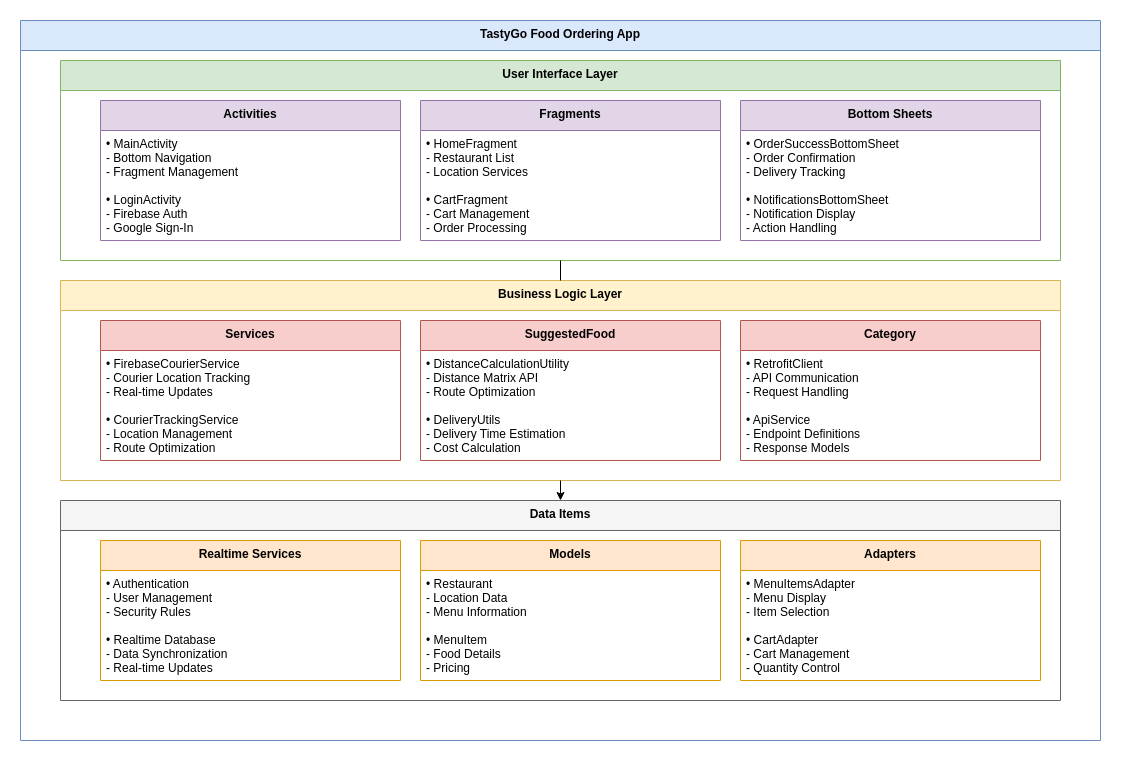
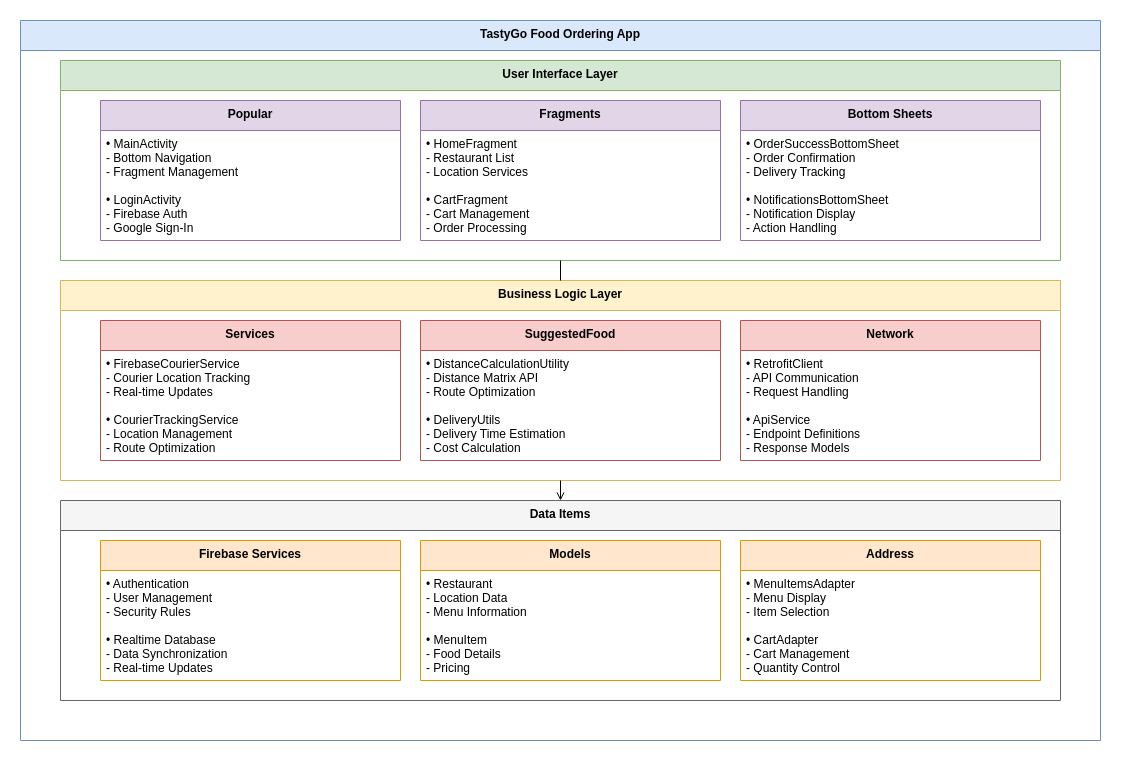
node "Activities": label "Activities" -> "Popular"
node "Category": label "Category" -> "Network"
edge "Business Logic Layer" -> "Data Items": arrowhead classic -> open
node "Realtime Services": label "Realtime Services" -> "Firebase Services"
node "Adapters": label "Adapters" -> "Address"
